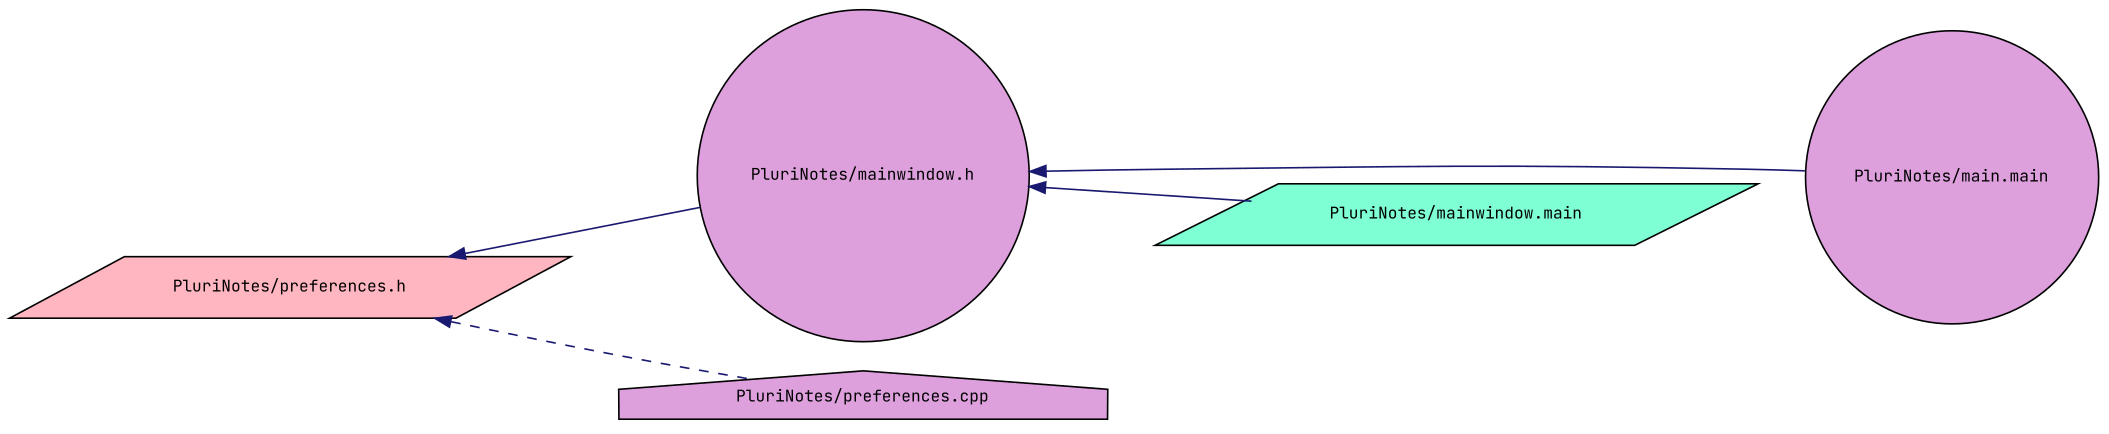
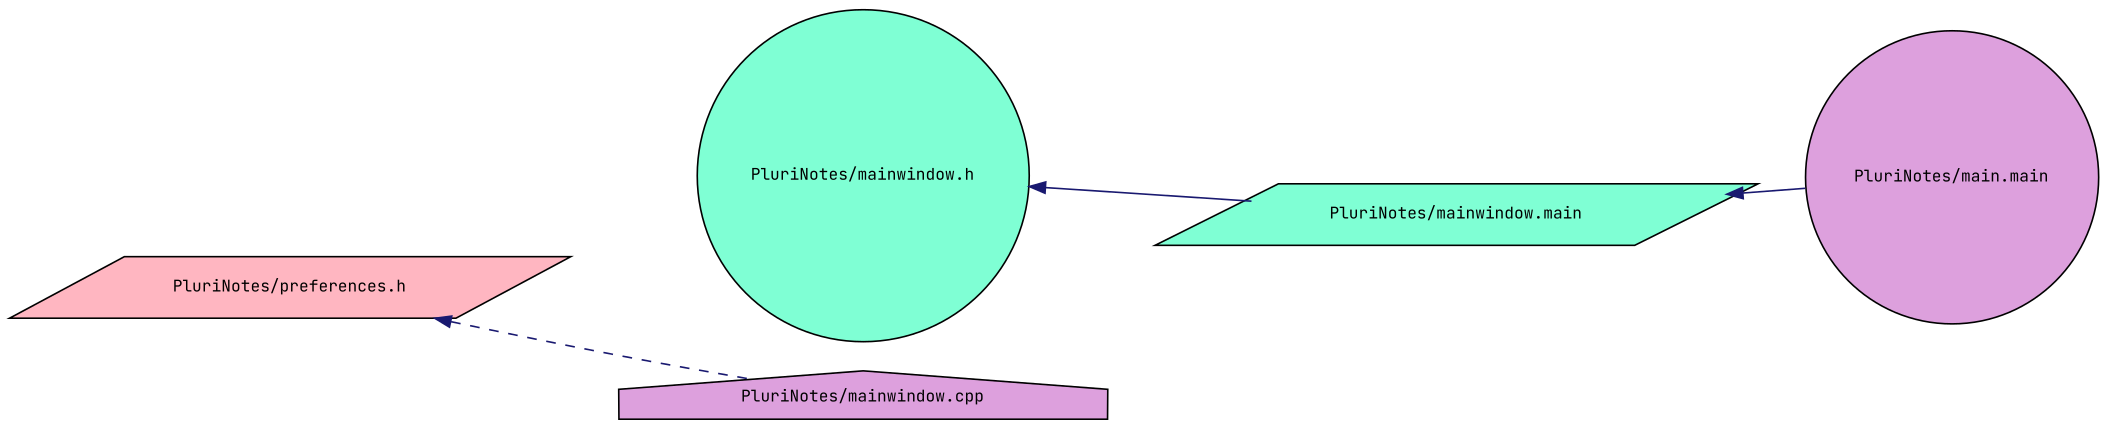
edge "PluriNotes/main.main" -> "PluriNotes/mainwindow.h": now "PluriNotes/main.main" -> "PluriNotes/mainwindow.main"
node "PluriNotes/mainwindow.h": fillcolor plum -> aquamarine
edge "PluriNotes/mainwindow.h" -> "PluriNotes/preferences.h": removed
node "PluriNotes/preferences.cpp": label "PluriNotes/preferences.cpp" -> "PluriNotes/mainwindow.cpp"
